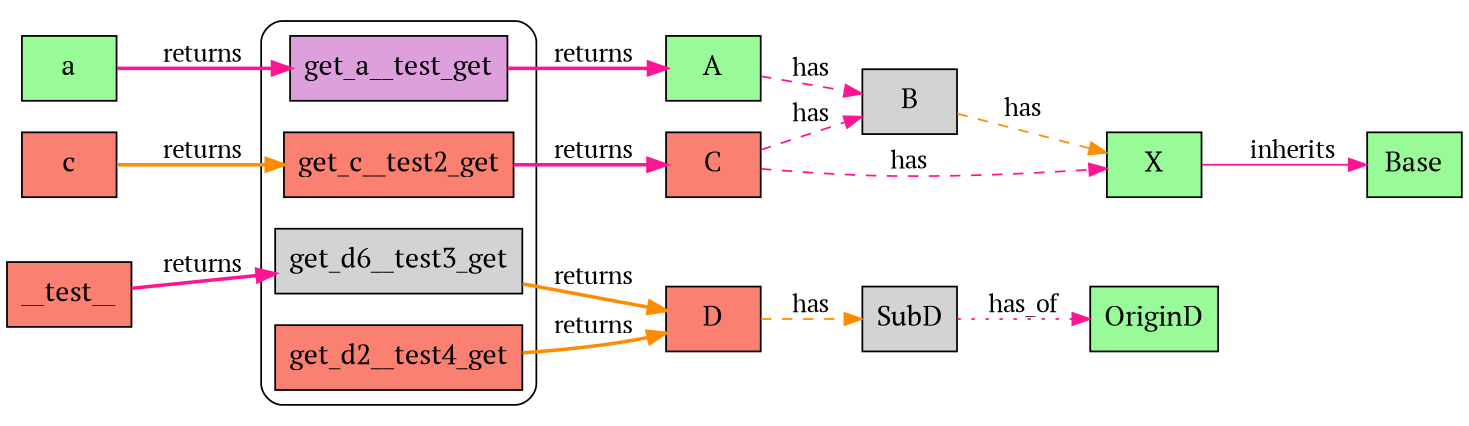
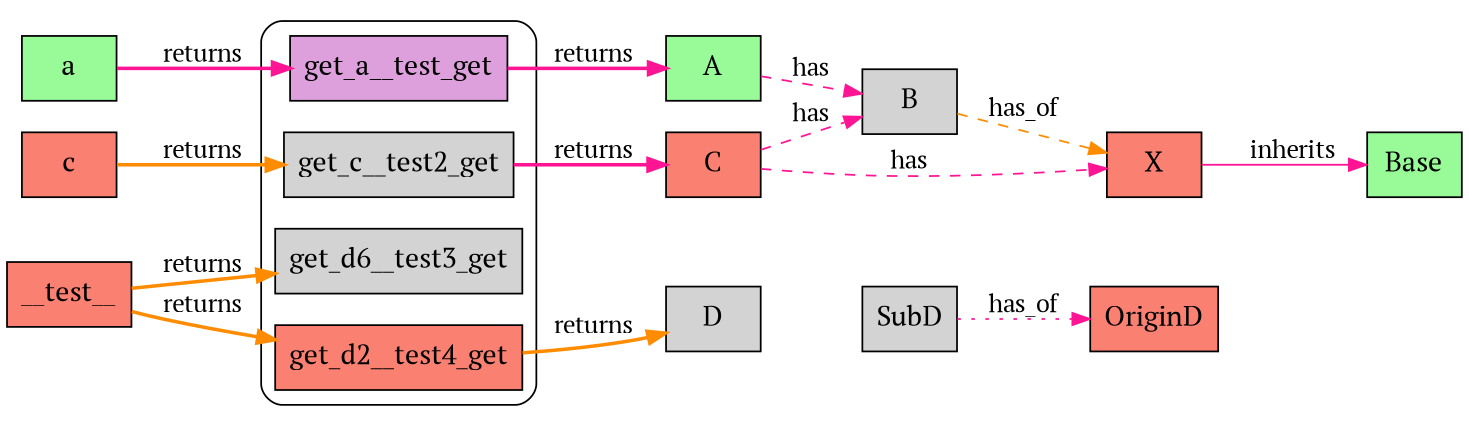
edge "B" -> "X": label "has" -> "has_of"
node "get_c__test2_get": fillcolor salmon -> lightgrey
node "X": fillcolor palegreen -> salmon
edge "__test__" -> "get_d6__test3_get": color deeppink -> darkorange
edge "get_d6__test3_get" -> "D": removed, label "returns"
node "D": fillcolor salmon -> lightgrey
edge "D" -> "SubD": removed, label "has"
node "OriginD": fillcolor palegreen -> salmon
edge "__test__" -> "get_d2__test4_get": added, label "returns"
